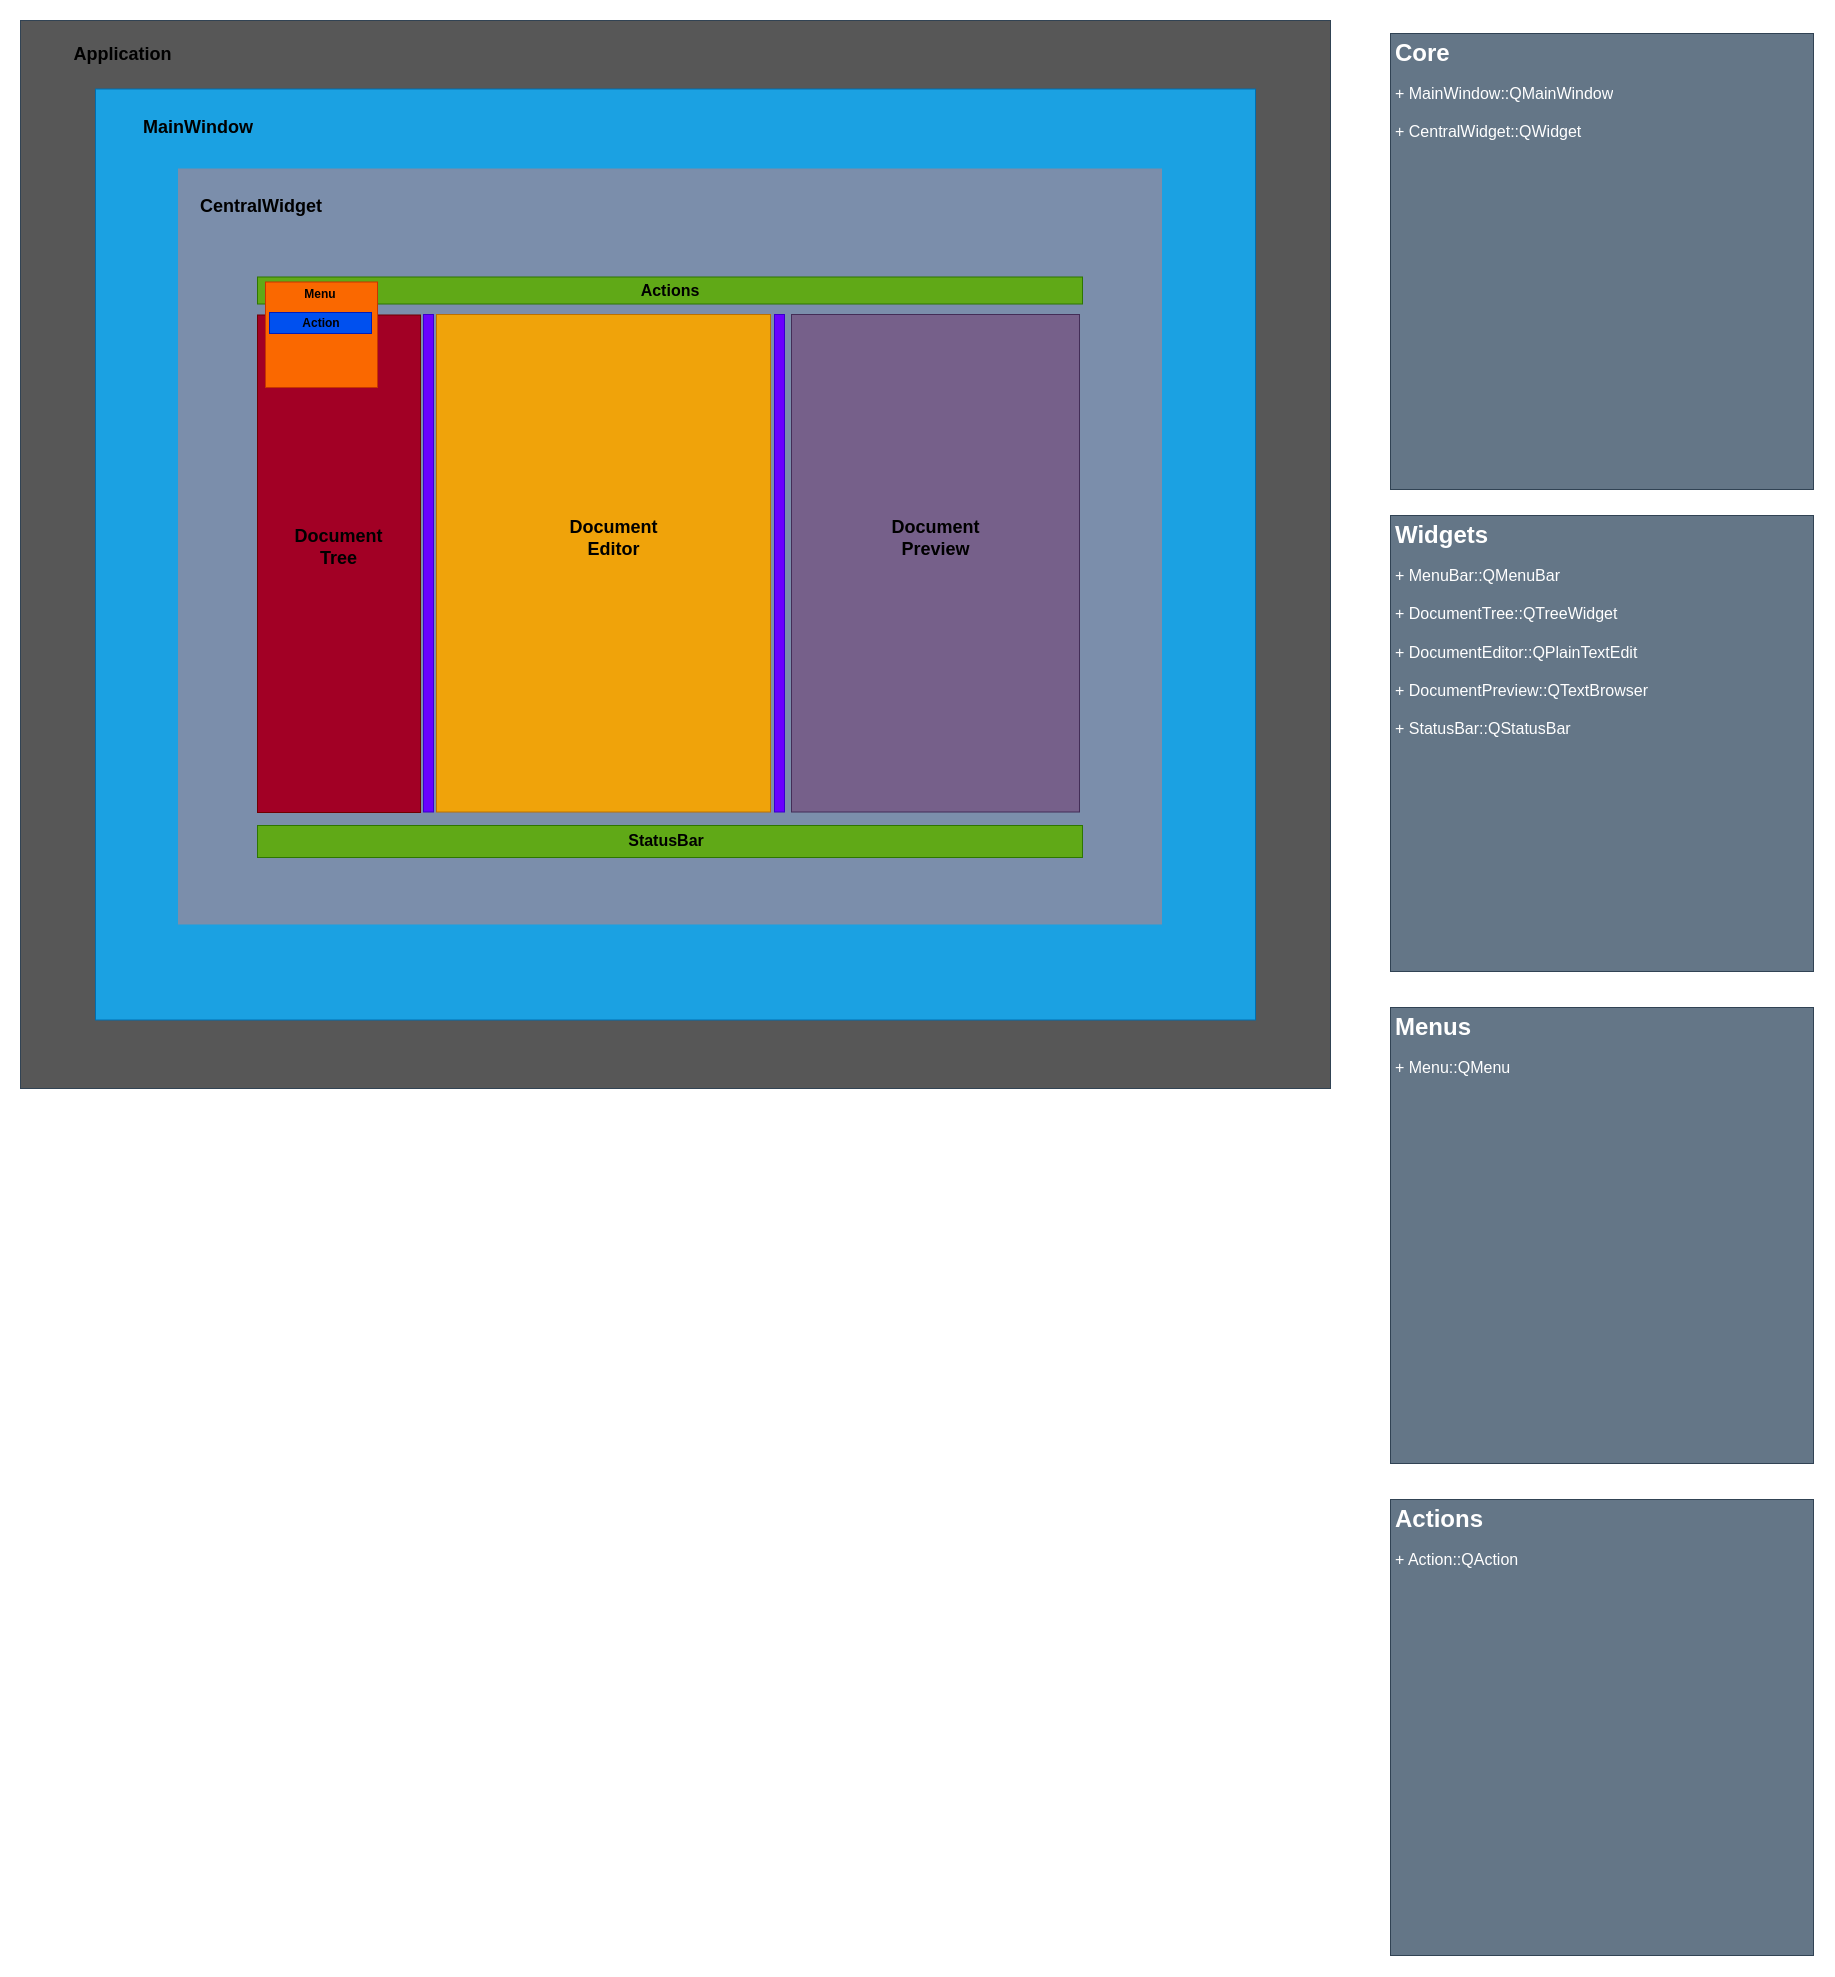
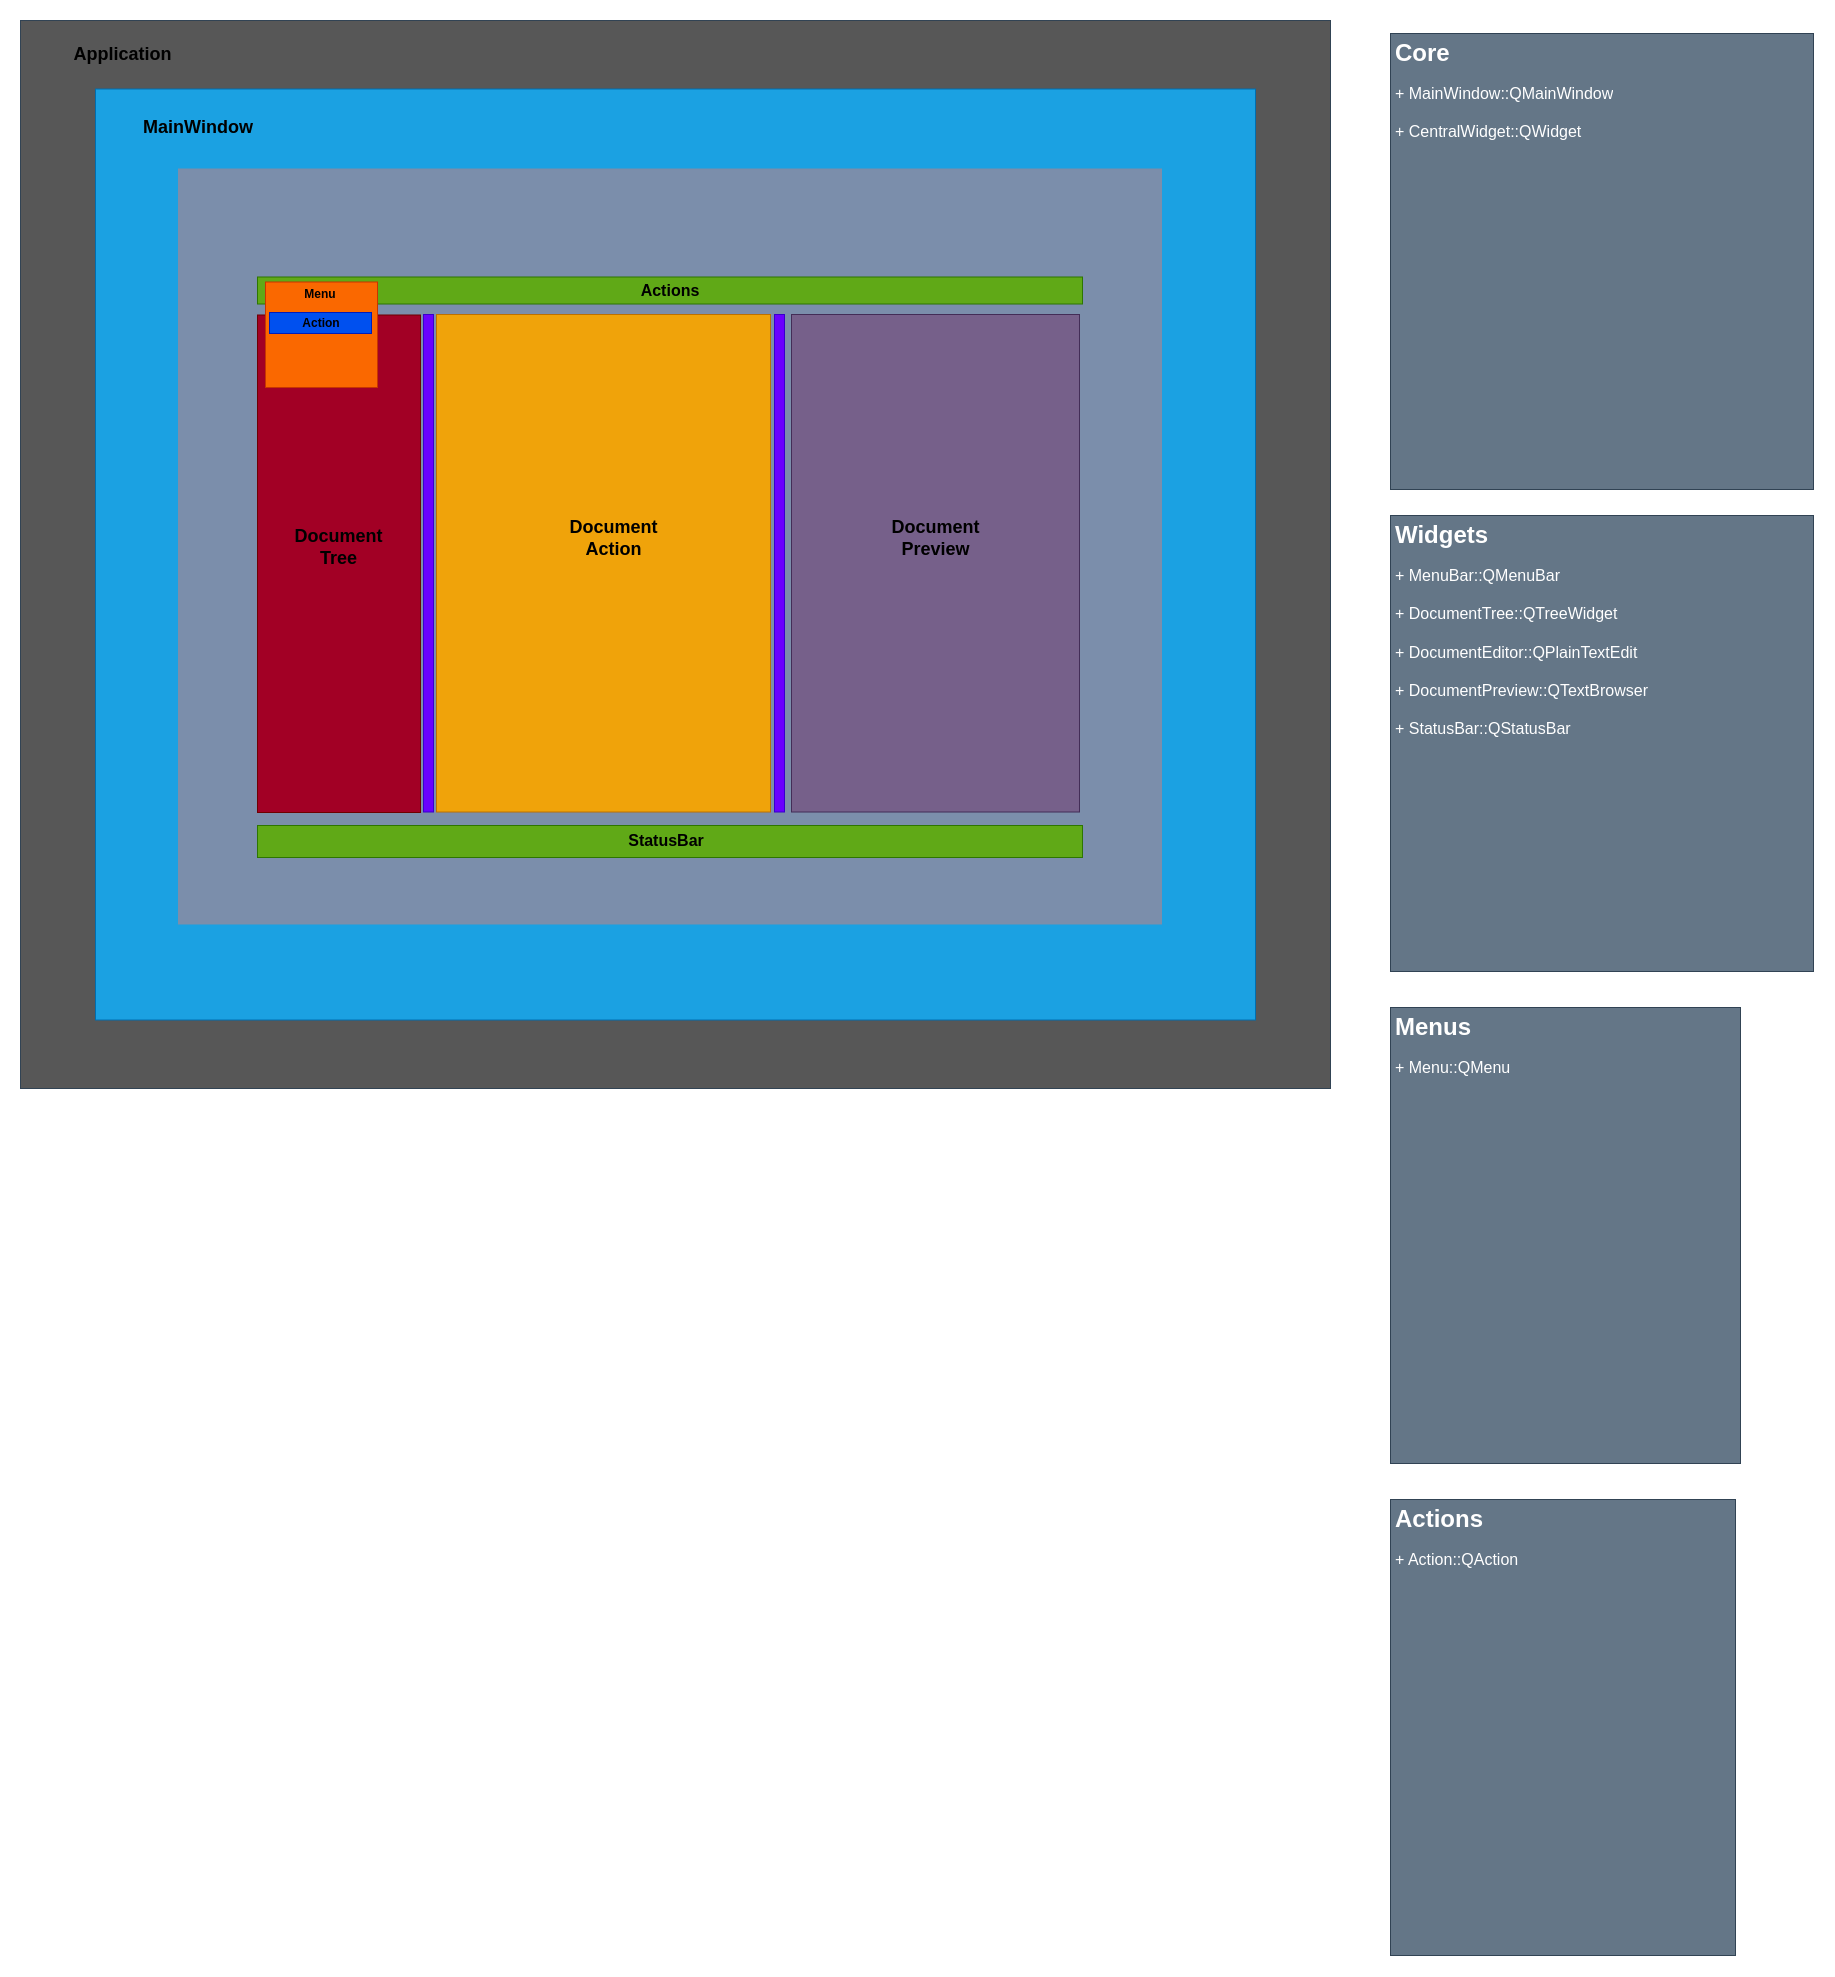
node "CentralWidget": removed
node "Document Editor": label "Document Editor" -> "Document Action"
node "Menus + Menu::QMenu": size 423x456 -> 350x456
node "Actions + Action::QAction": size 423x456 -> 345x456
